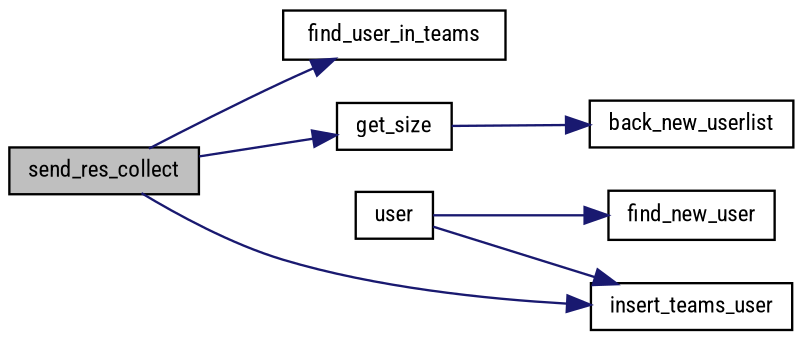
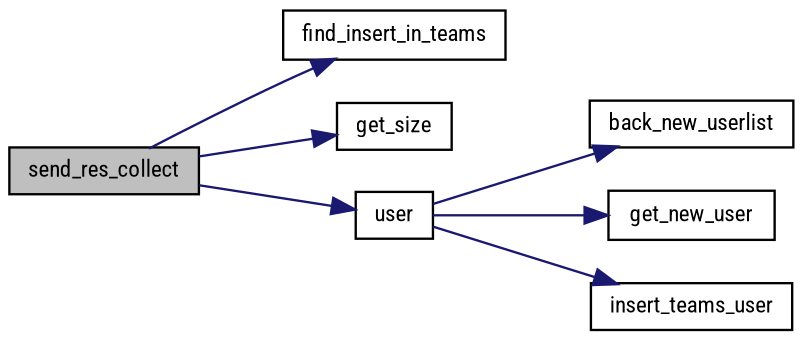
node "find_user_in_teams": label "find_user_in_teams" -> "find_insert_in_teams"
edge "get_size" -> "back_new_userlist": now "user" -> "back_new_userlist"
node "find_new_user": label "find_new_user" -> "get_new_user"
edge "send_res_collect" -> "insert_teams_user": now "send_res_collect" -> "user"
